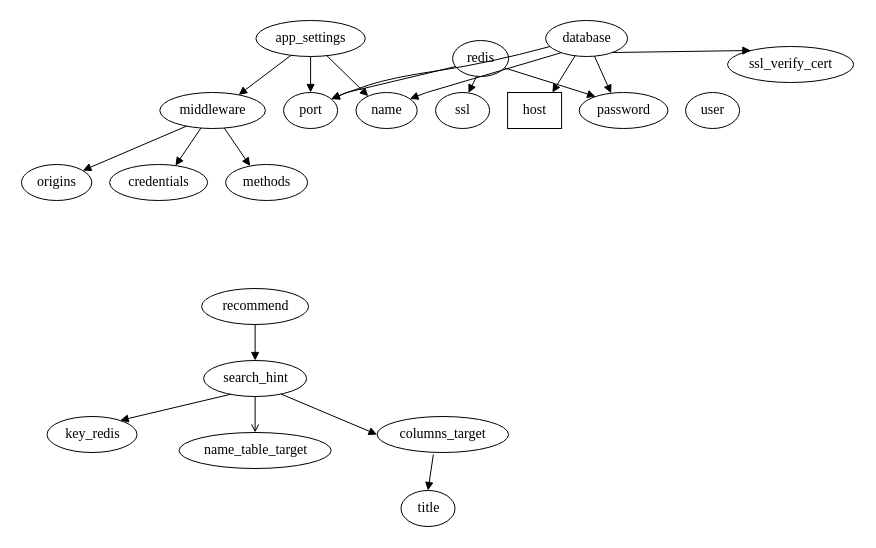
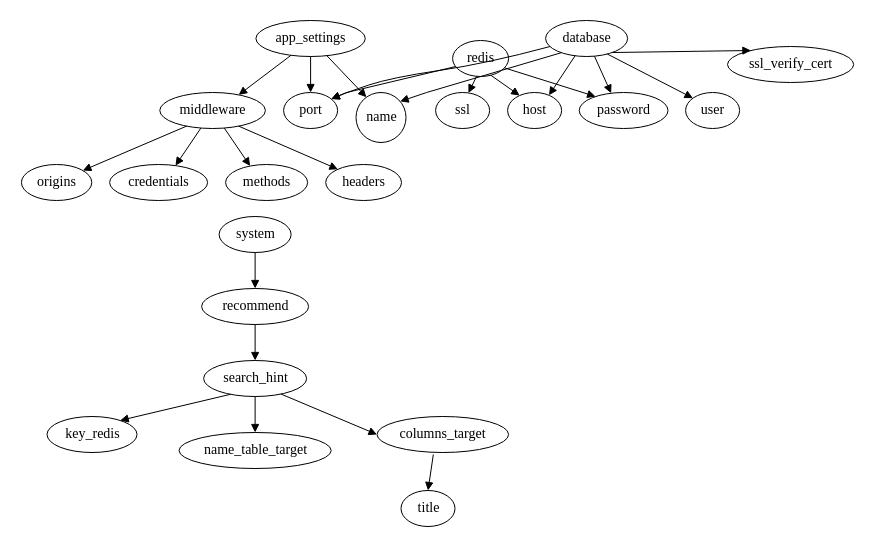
edge "database" -> "user": added
edge "redis" -> "host": added
node "name": size 61x36 -> 50x50
node "host": shape rectangle -> ellipse
edge "middleware" -> "headers": added
node "headers": added
node "system": added
edge "system" -> "recommend": added
edge "search_hint" -> "name_table_target": arrowhead open -> block
